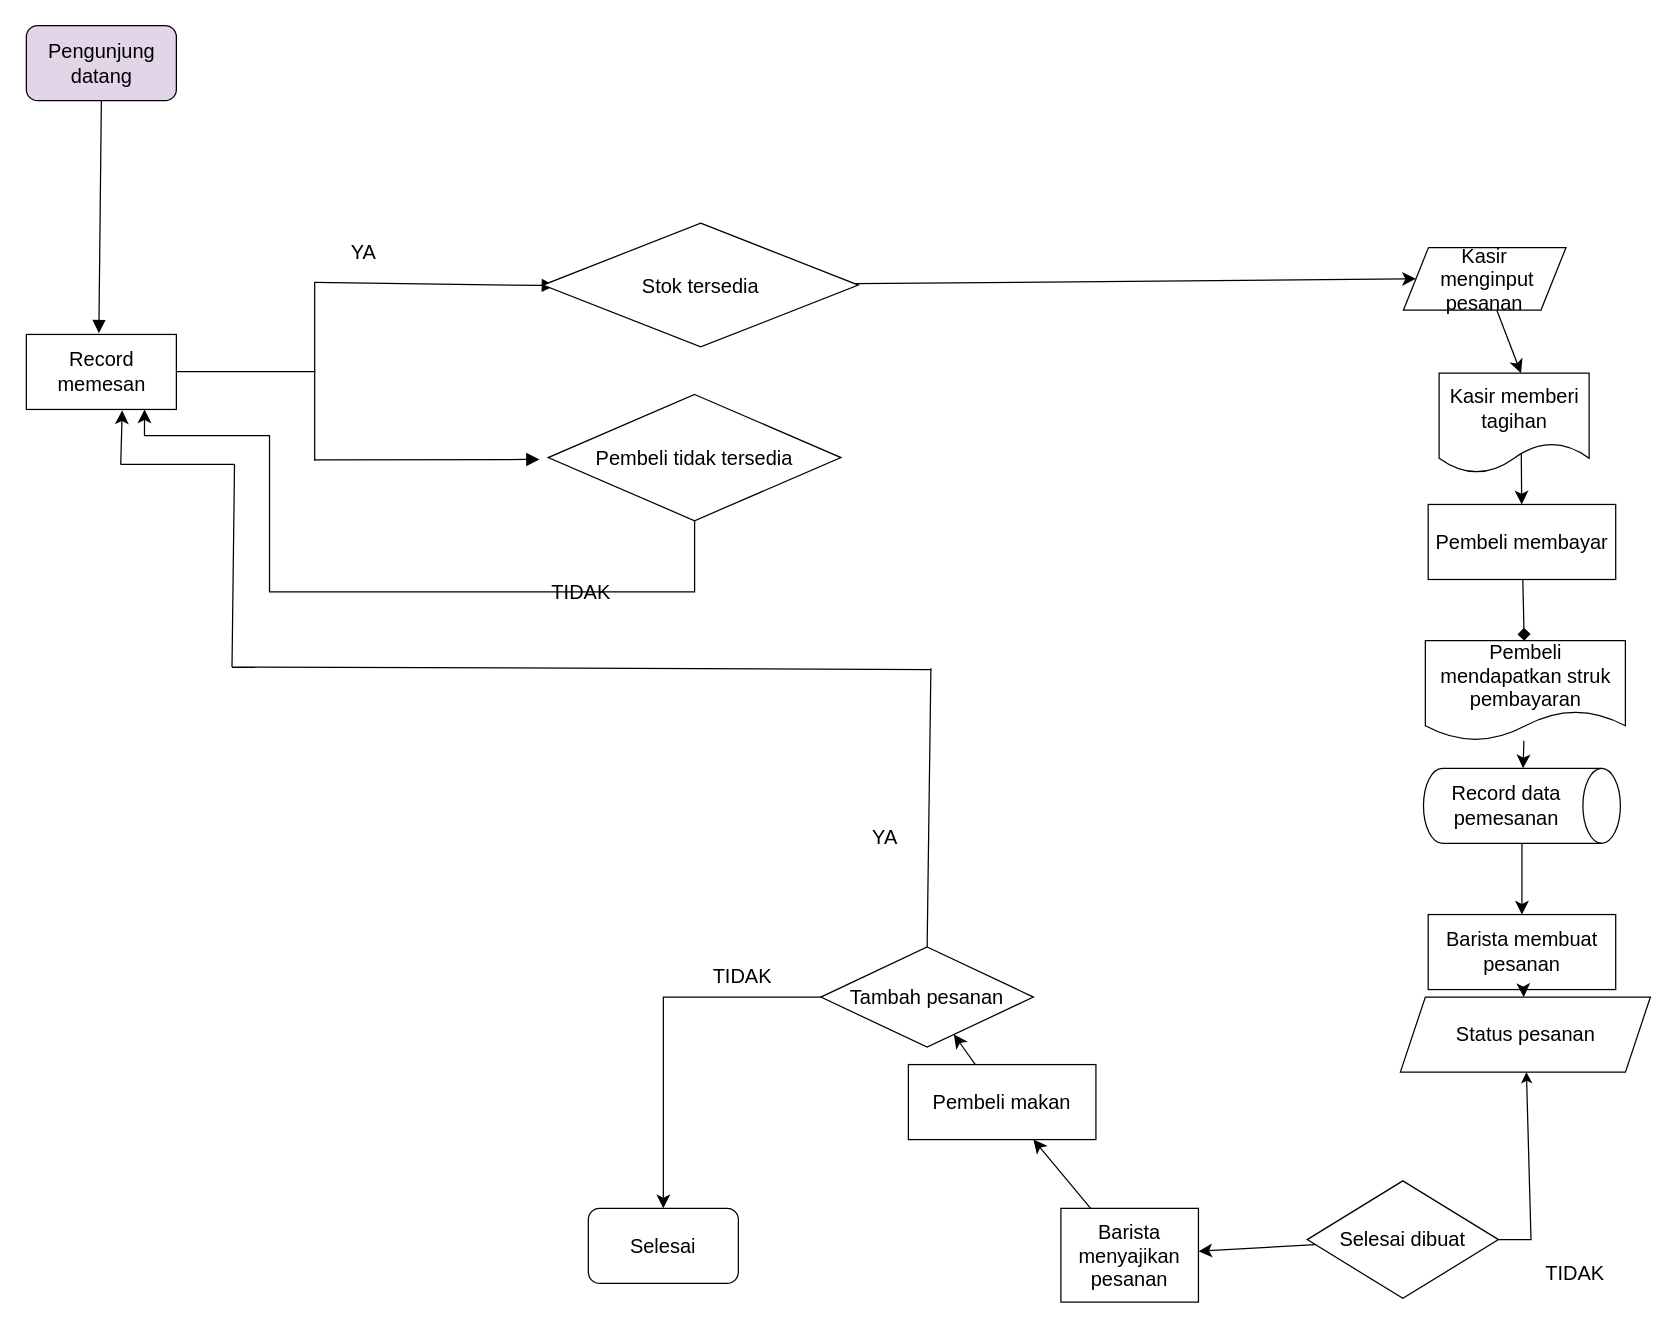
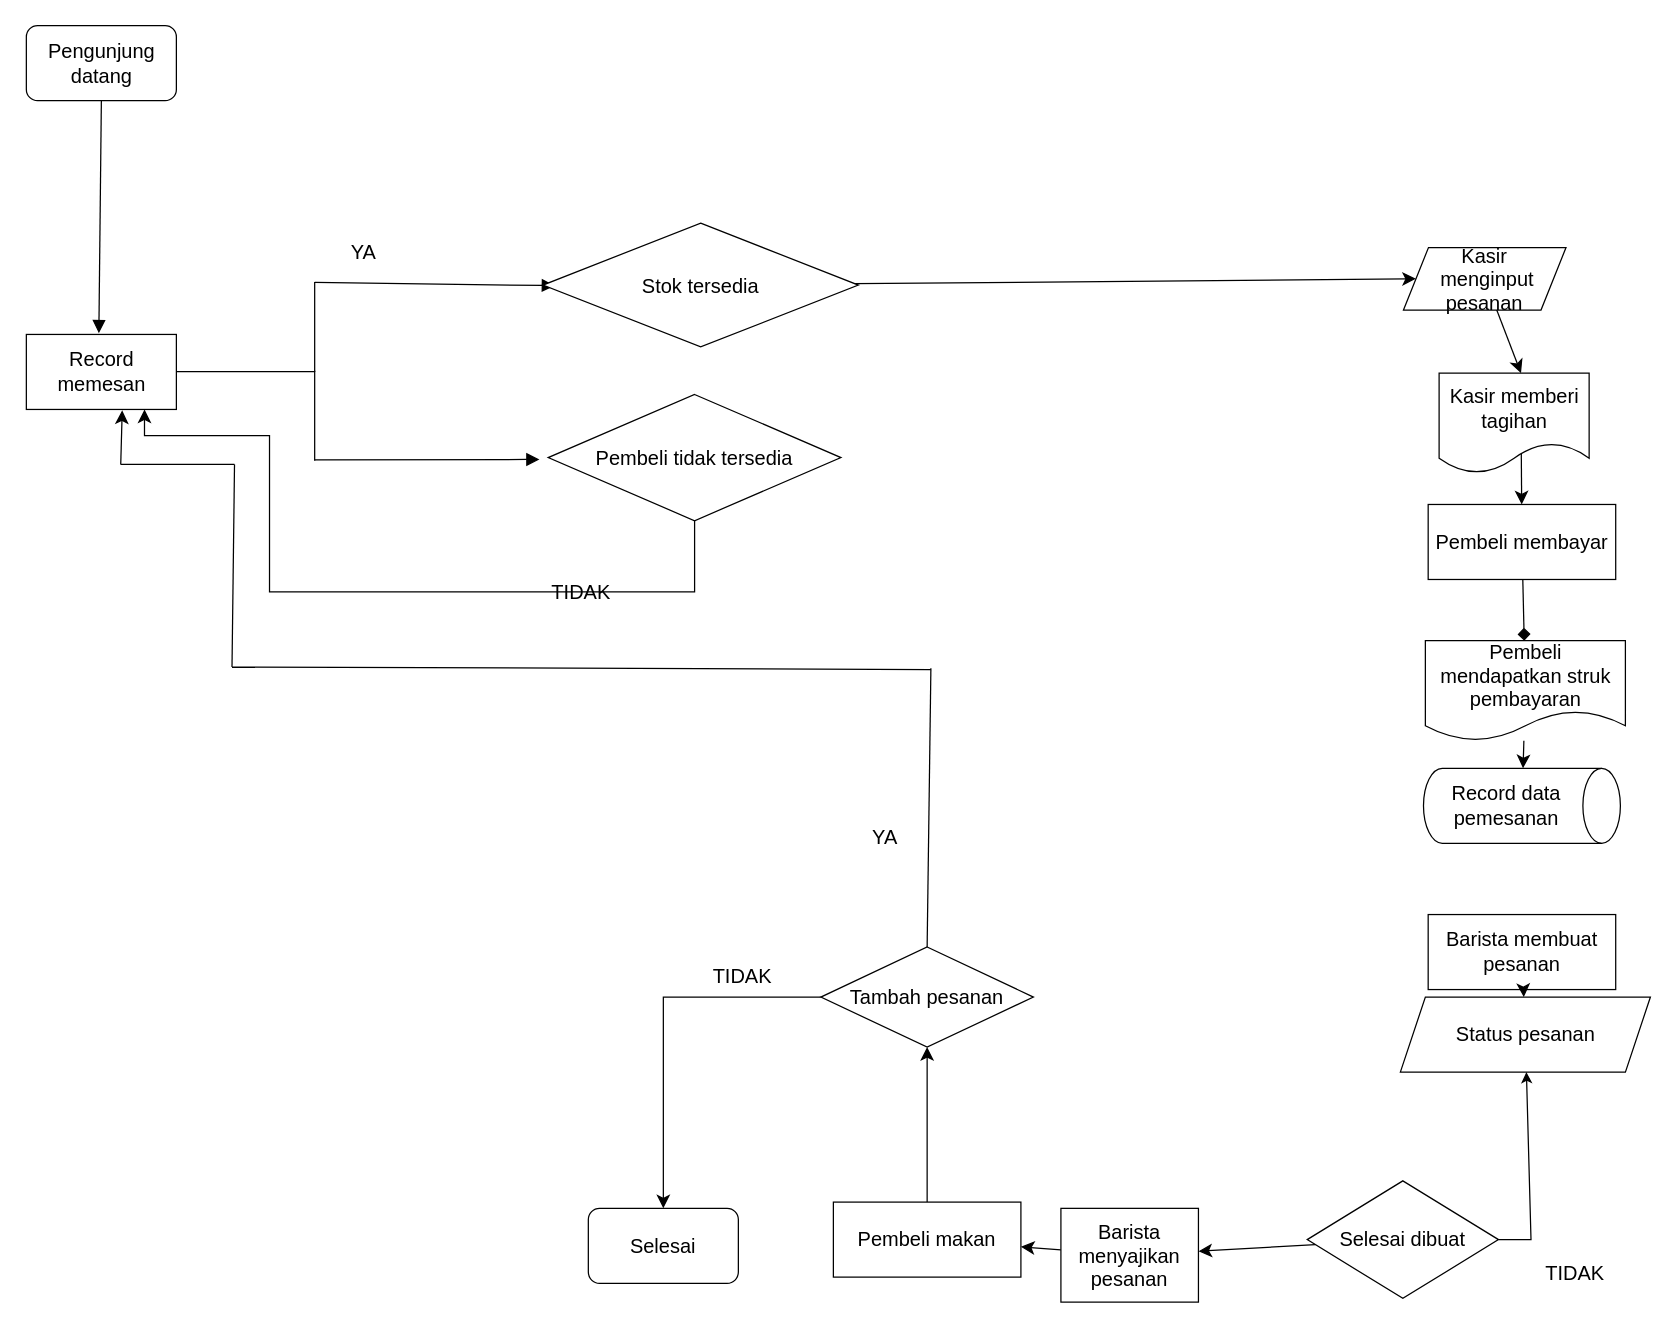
node "Pengunjung datang": fillcolor #e1d5e7 -> #ffffff
edge "Record data pemesanan" -> "Barista membuat pesanan": removed
node "Pembeli makan": moved (1002, 1102) -> (927, 1239)
